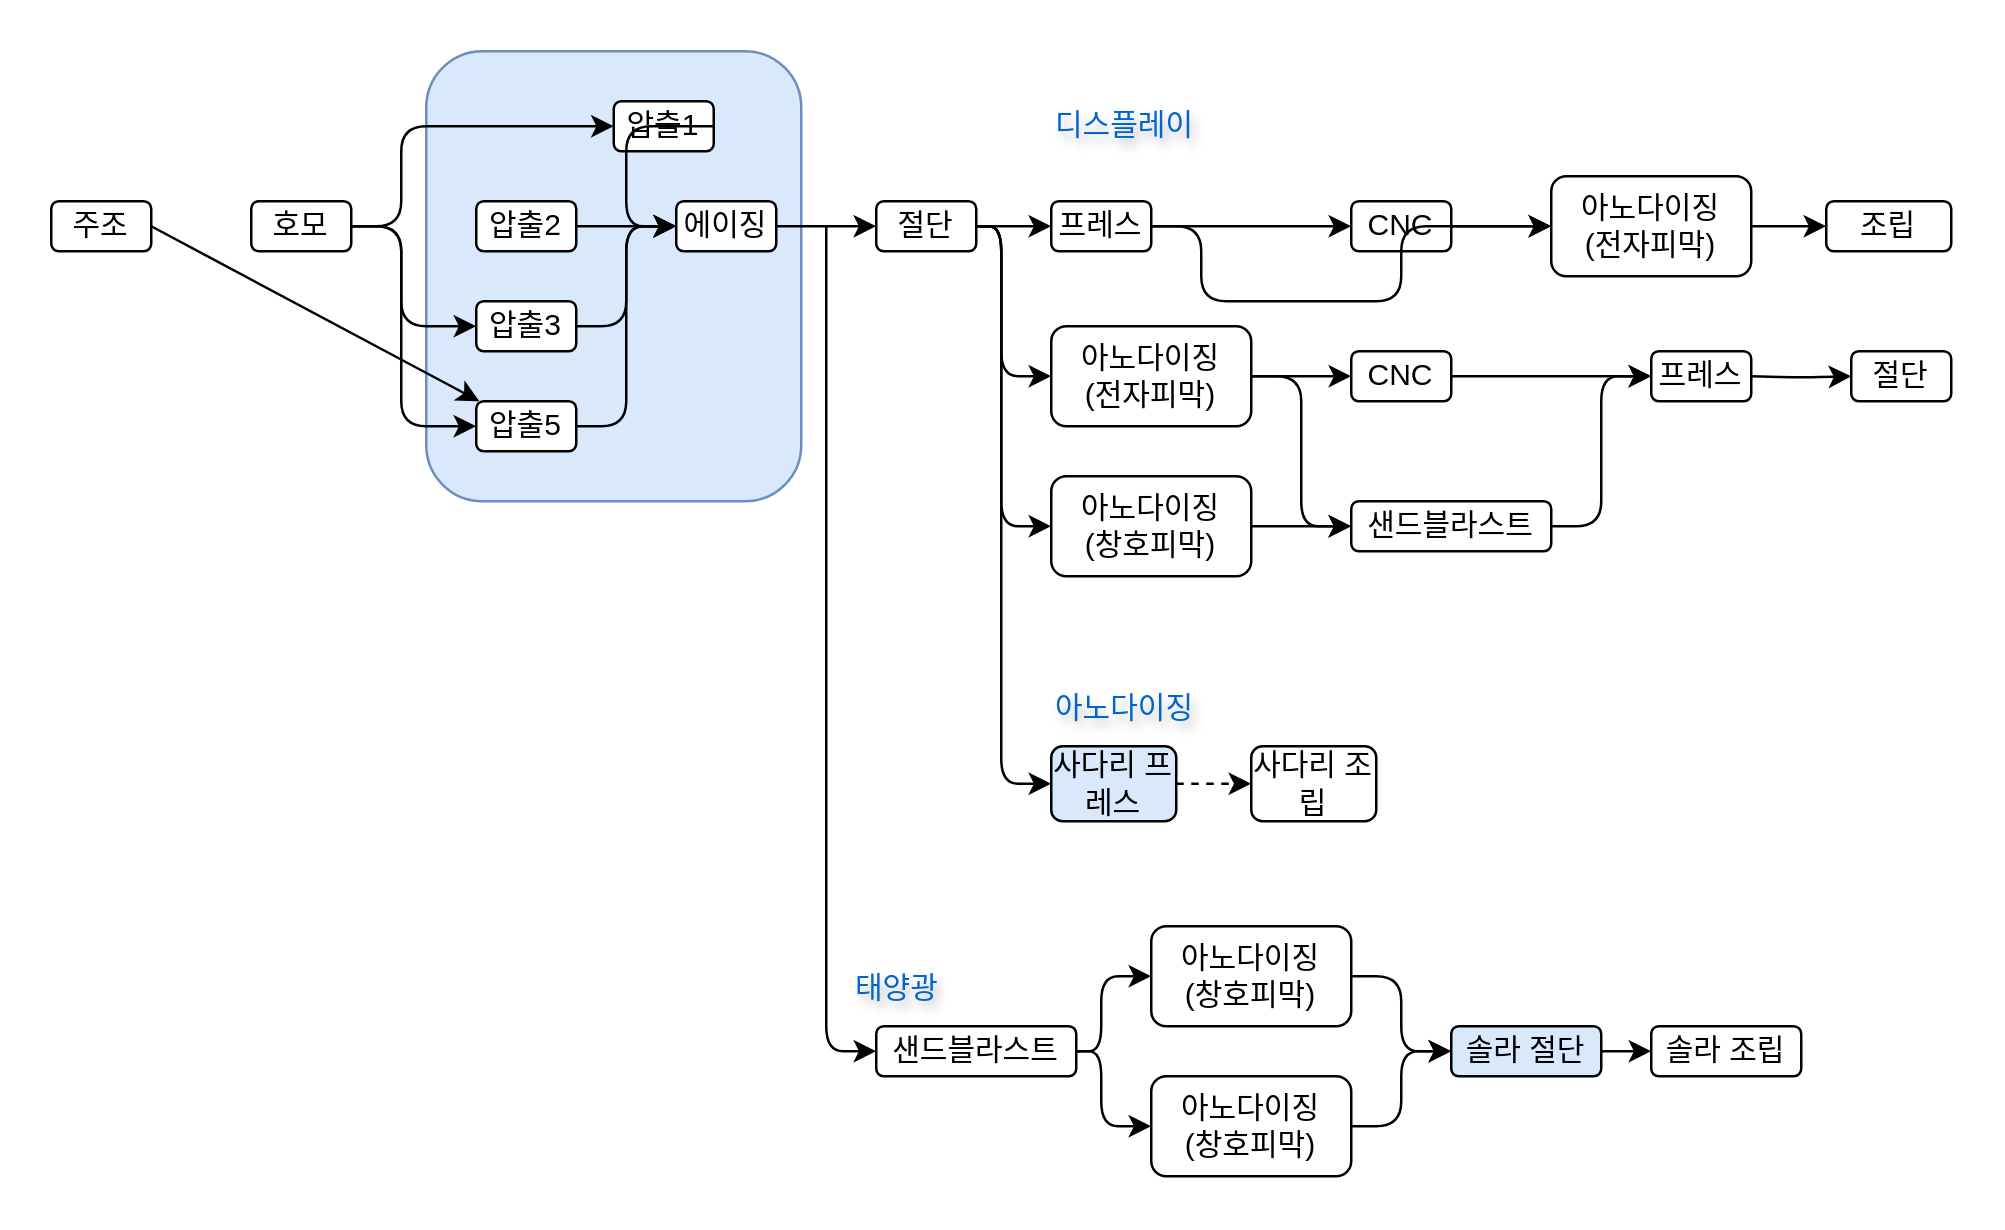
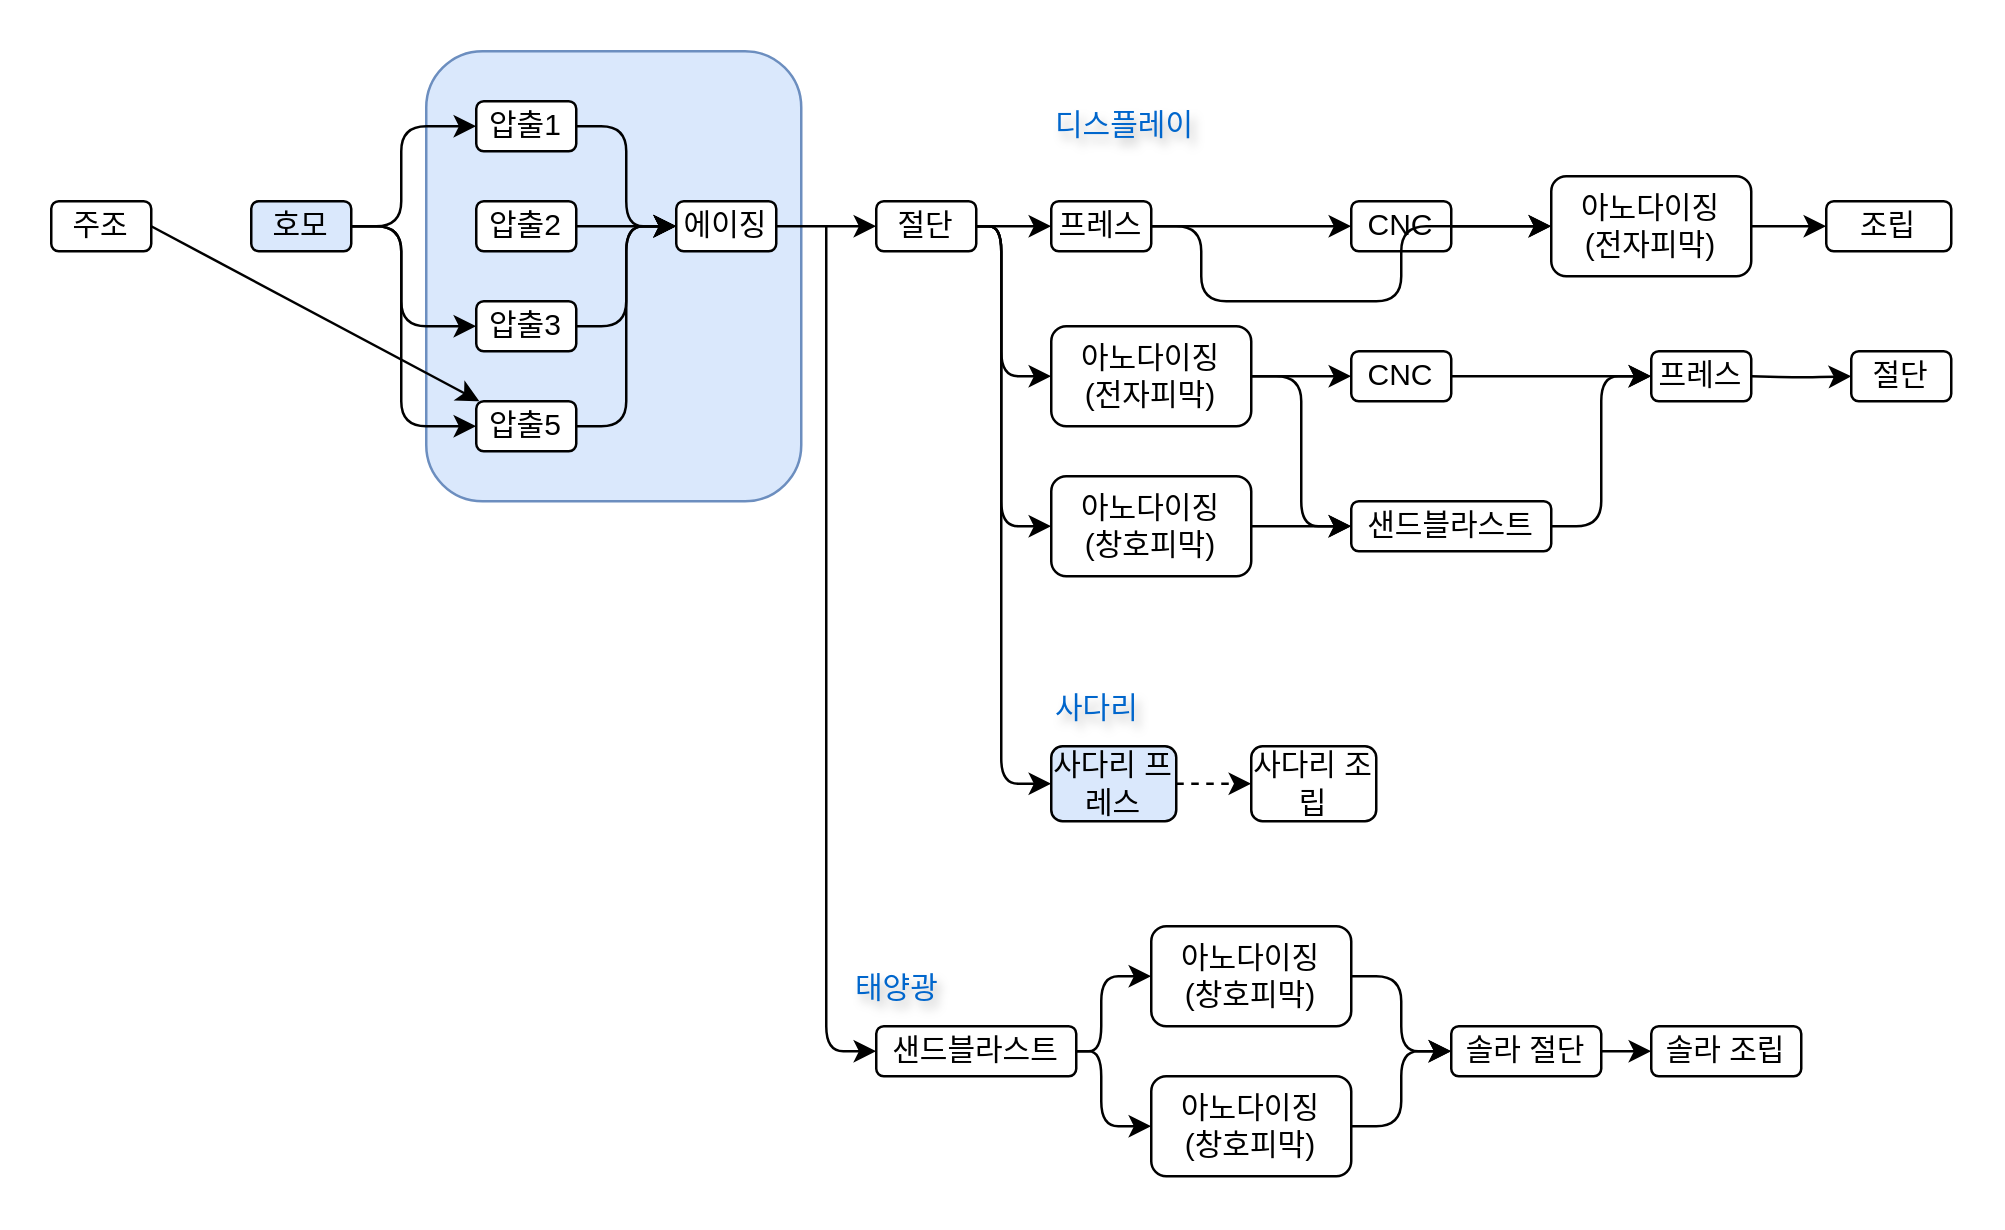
node "압출1": moved (664, 126) -> (526, 126)
node "호모": fillcolor #ffffff -> #dae8fc
node "아노다이징": label "아노다이징" -> "사다리"
node "솔라 절단": fillcolor #dae8fc -> #ffffff
